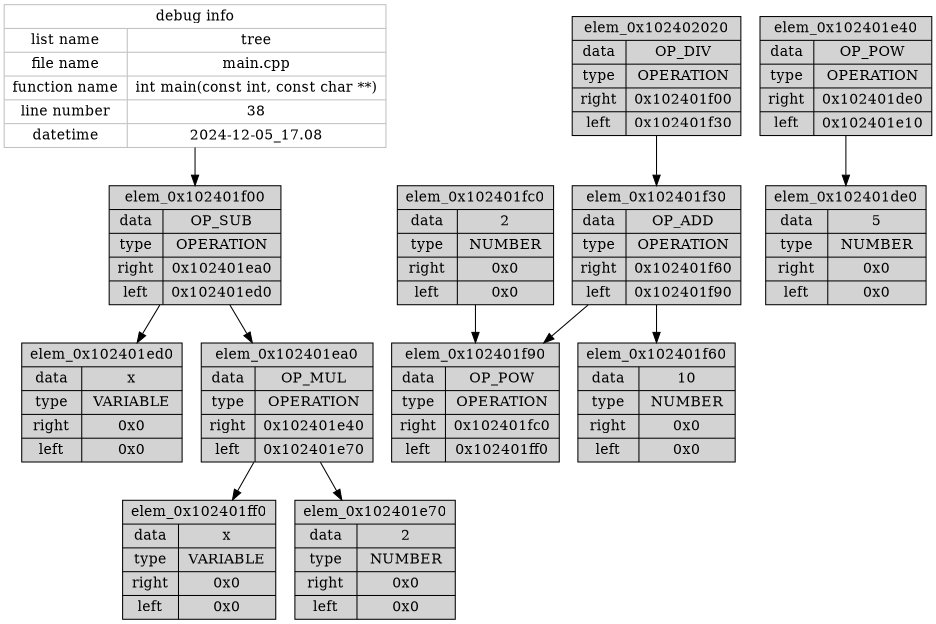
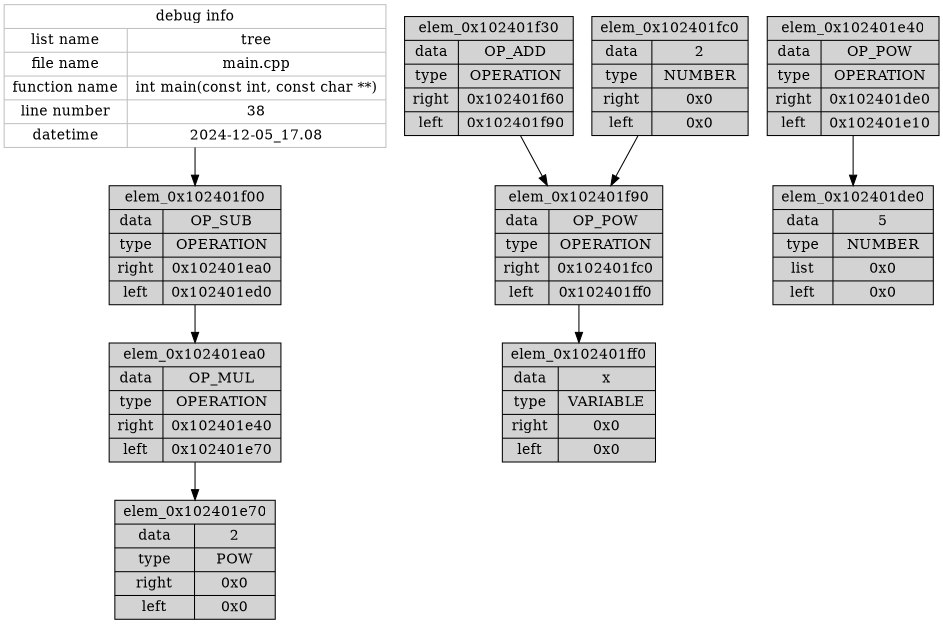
node "elem_0x102402020": removed
node "elem_0x102401de0": text "right" -> "list"
node "elem_0x102401ed0": removed
node "elem_0x102401f60": removed
edge "elem_0x102401ea0" -> "elem_0x102401ff0": now "elem_0x102401f90" -> "elem_0x102401ff0"
node "elem_0x102401e70": text "NUMBER" -> "POW"
